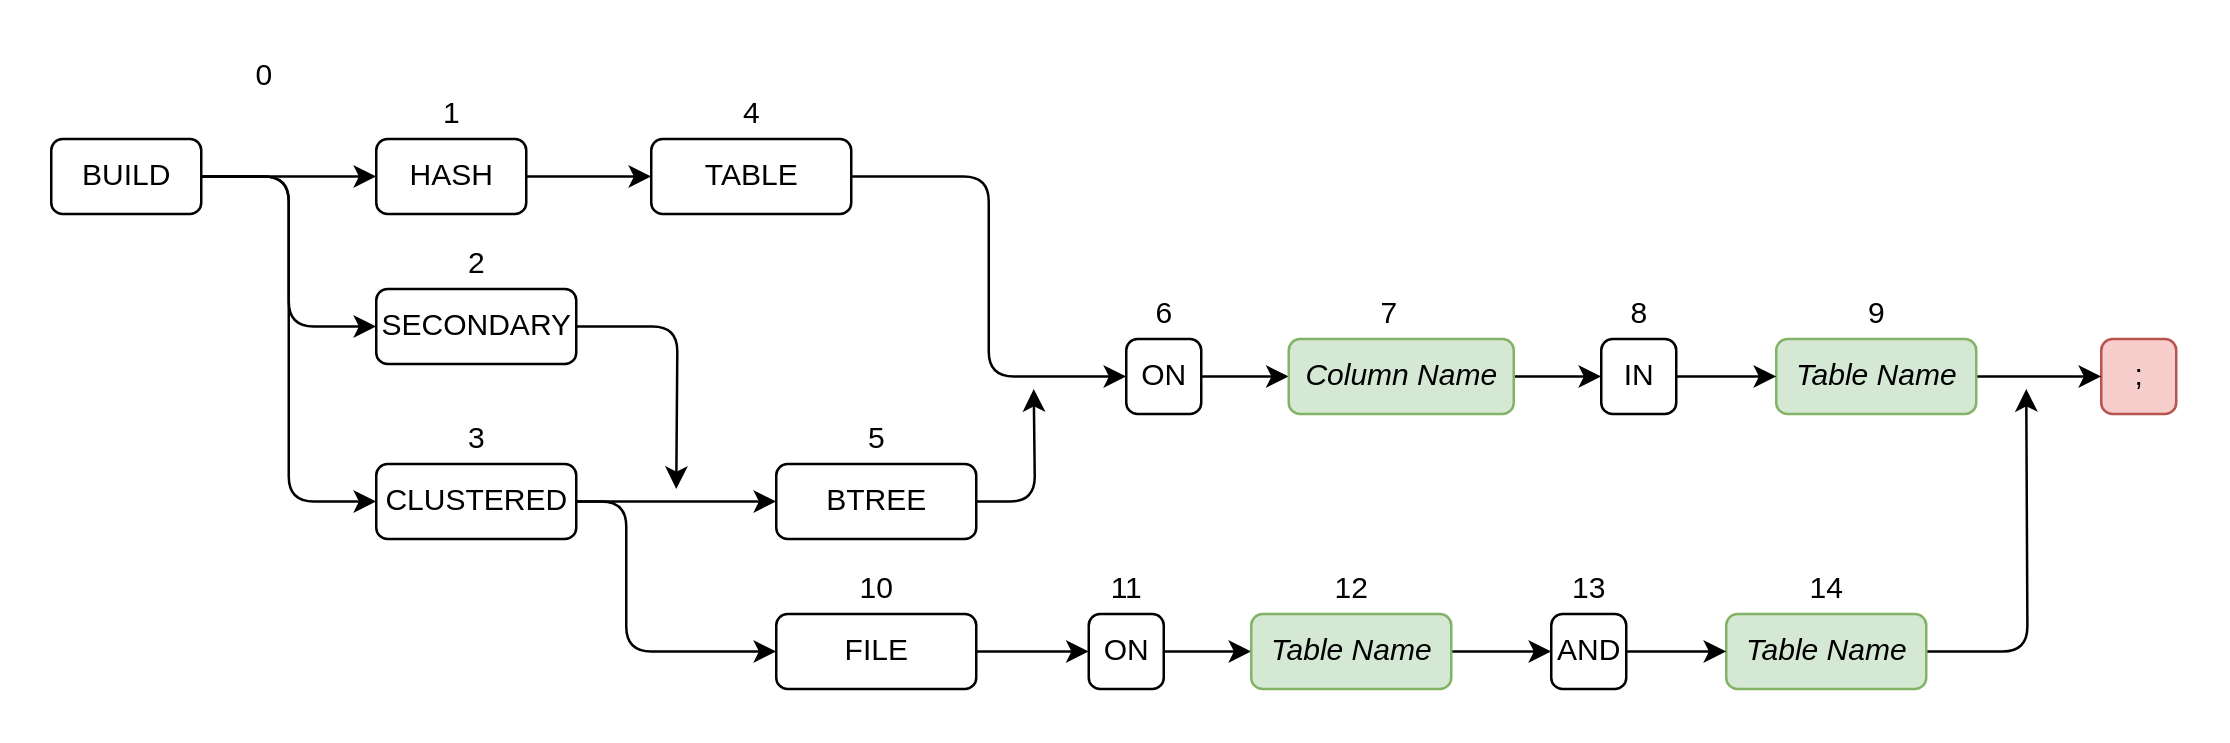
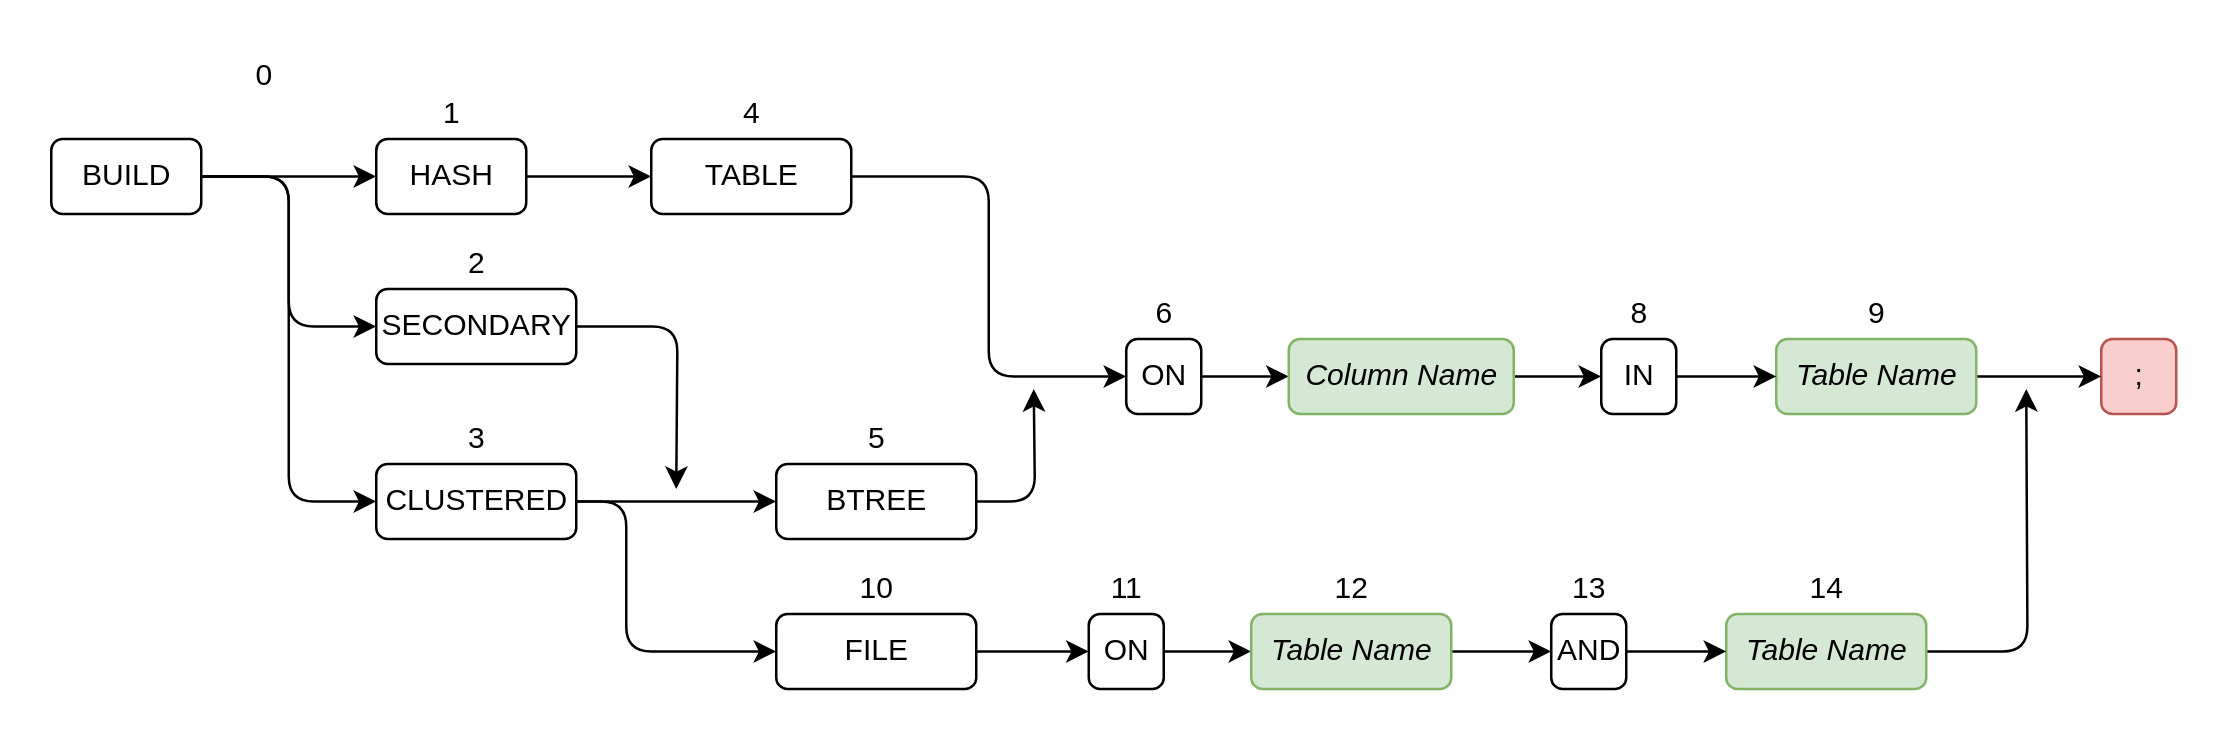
node "7": removed
